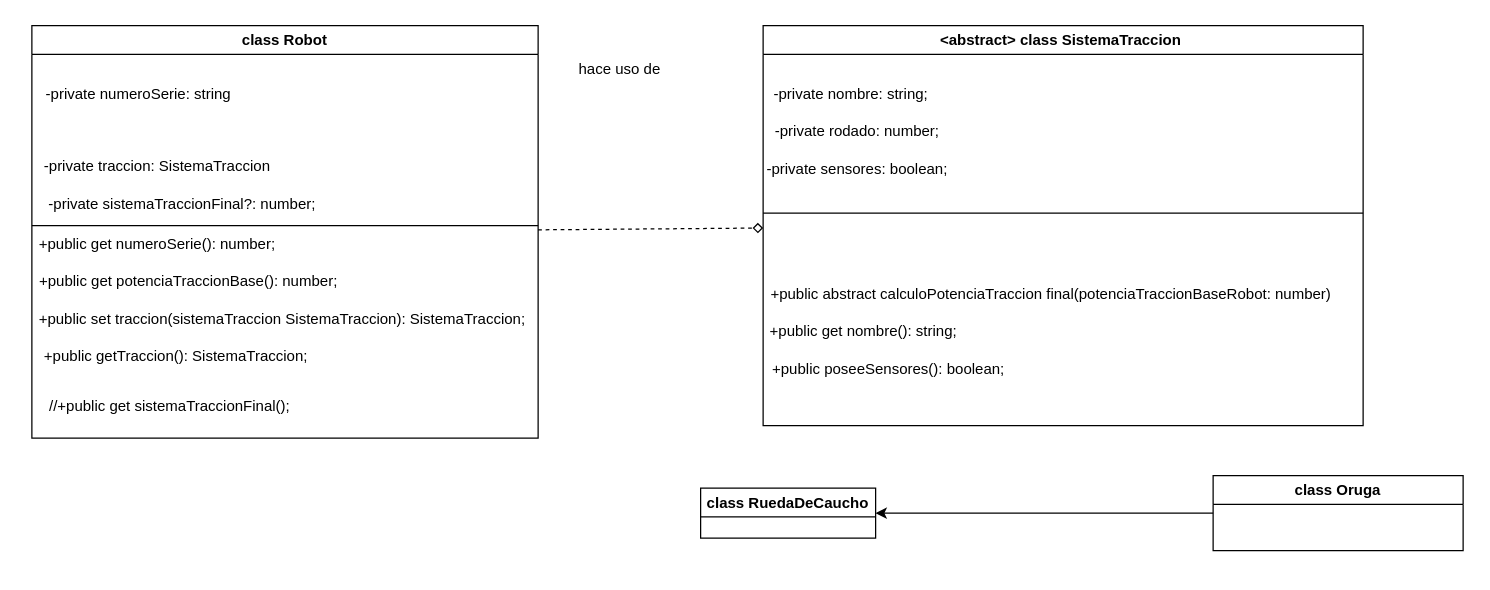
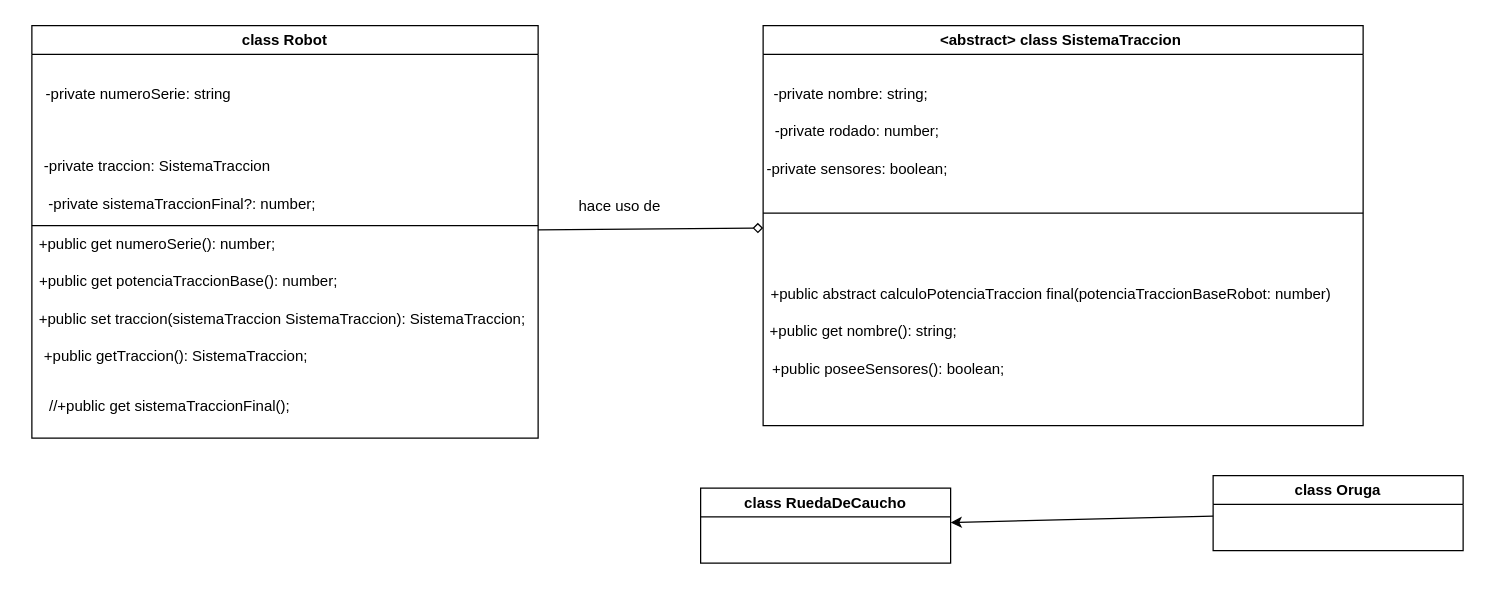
node "hace uso de": moved (619, 69) -> (619, 207)
edge "class Robot" -> "<abstract> class SistemaTraccion": style dashed -> solid
node "class RuedaDeCaucho": size 175x50 -> 250x75
